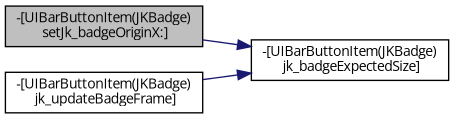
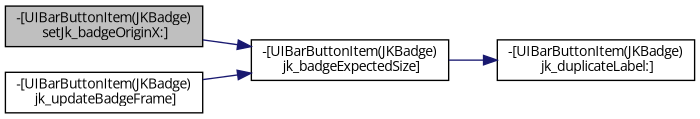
node "-[UIBarButtonItem(JKBadge) jk_duplicateLabel:]": added
